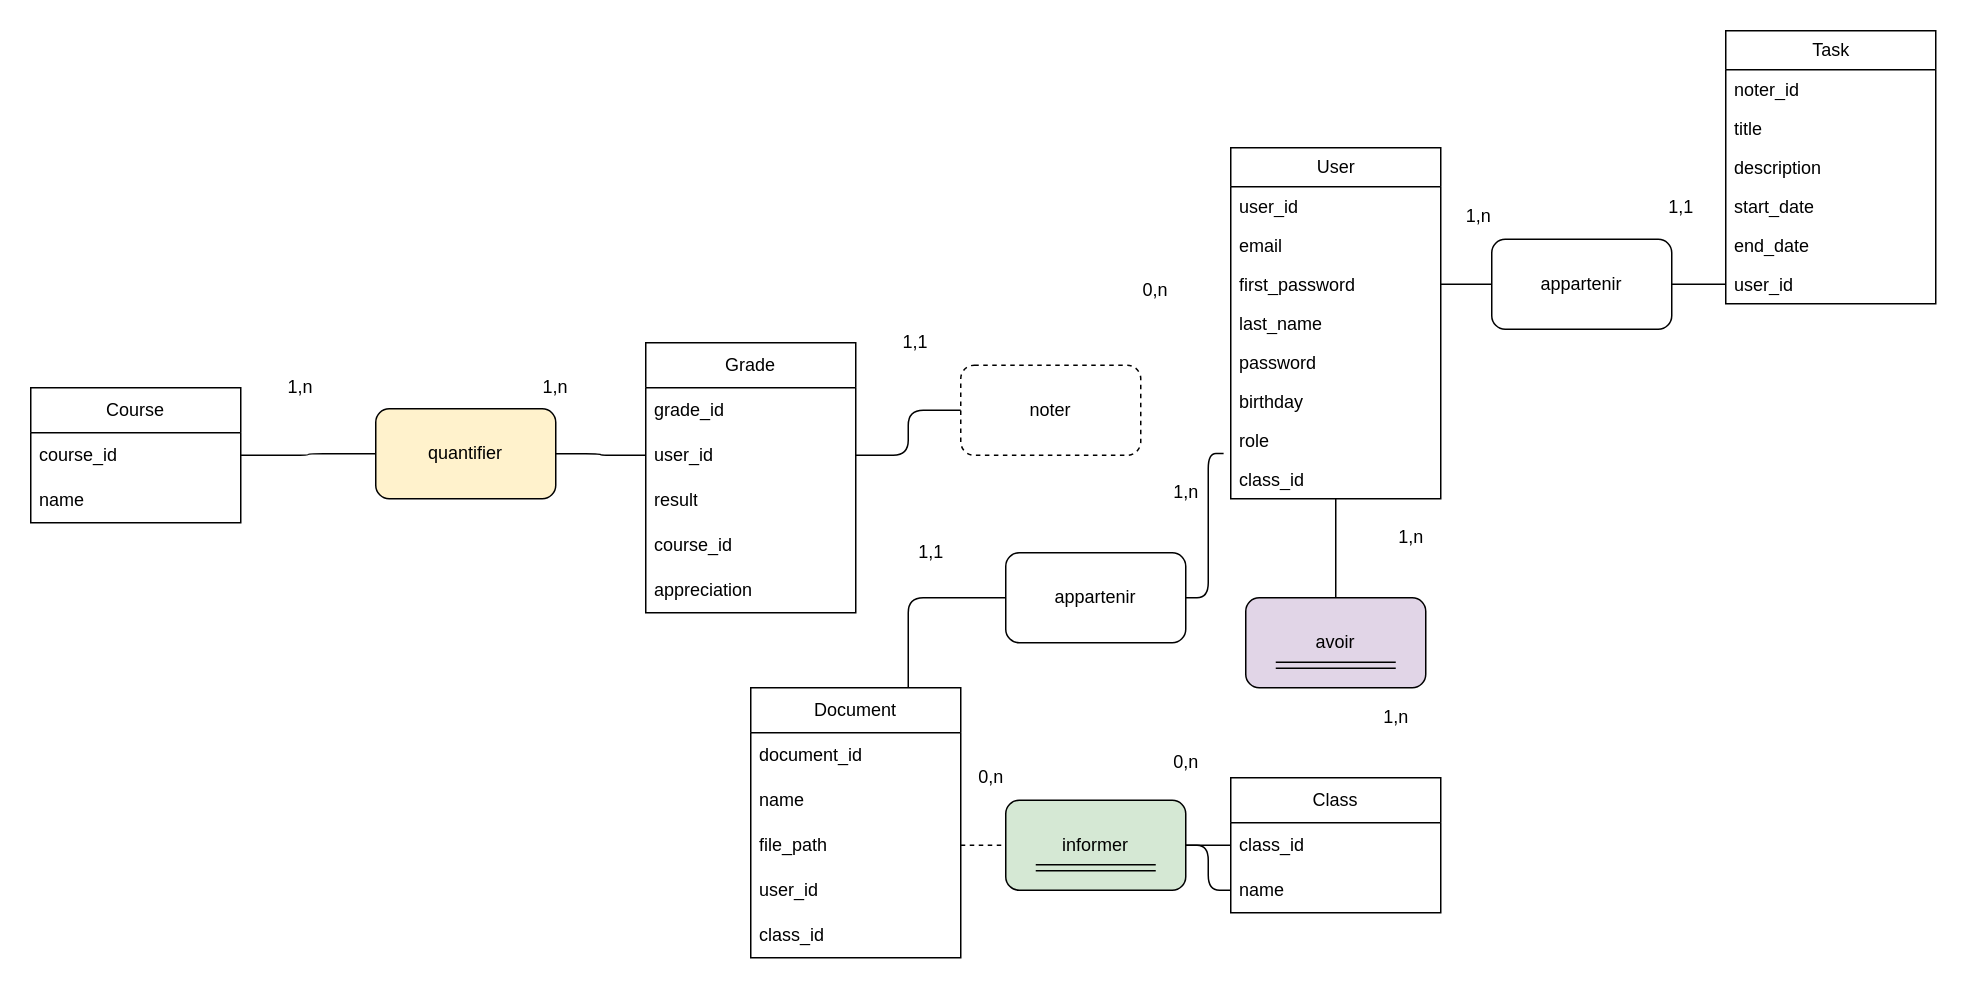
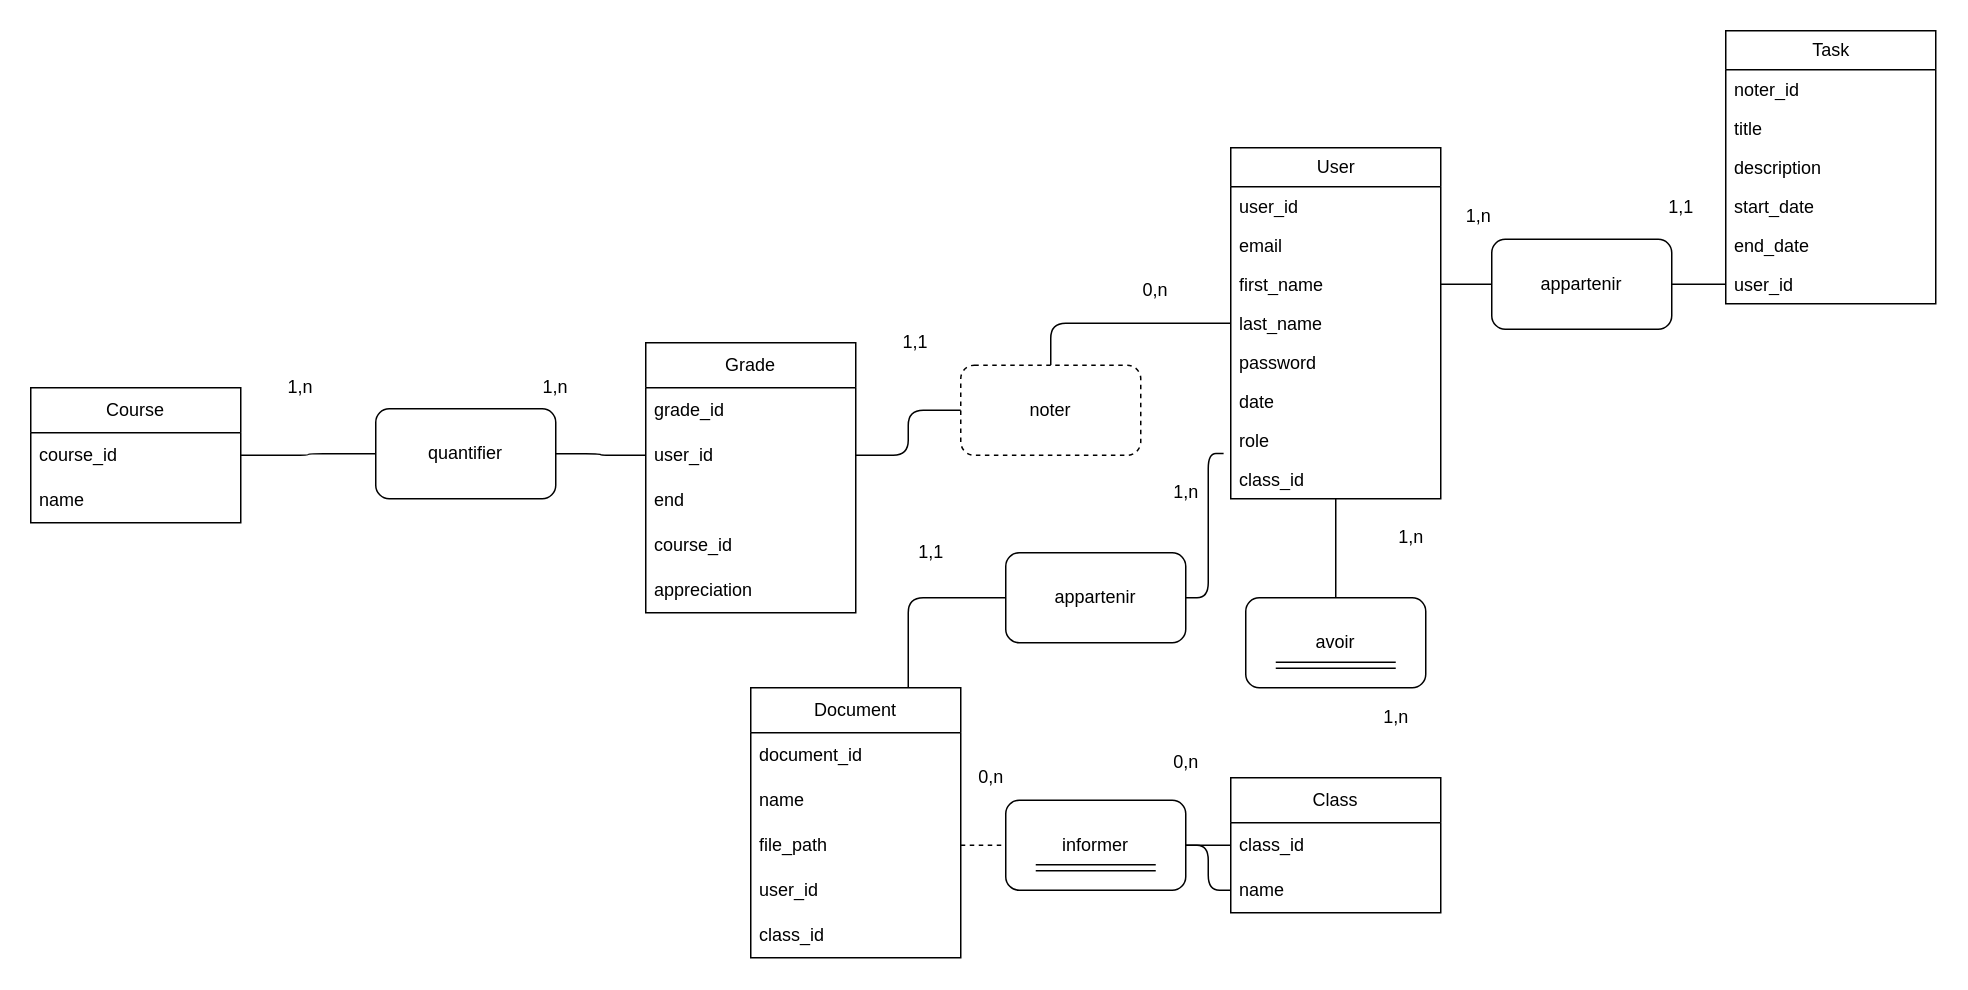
node "first_password": label "first_password" -> "first_name"
edge "last_name" -- "noter": added
node "birthday": label "birthday" -> "date"
node "quantifier": fillcolor #fff2cc -> #ffffff
node "result": label "result" -> "end"
node "avoir": fillcolor #e1d5e7 -> #ffffff
node "informer": fillcolor #d5e8d4 -> #ffffff
